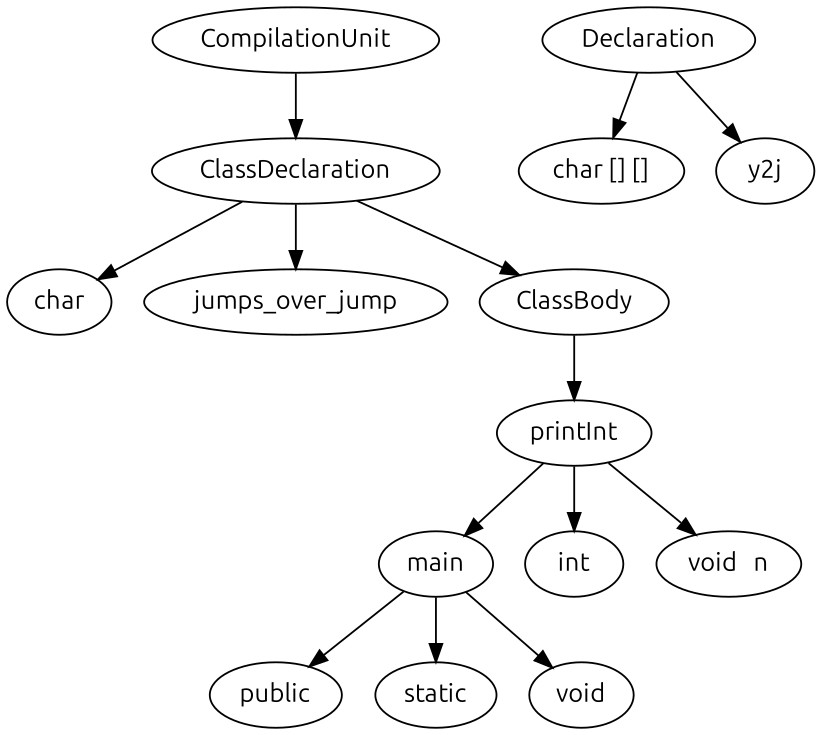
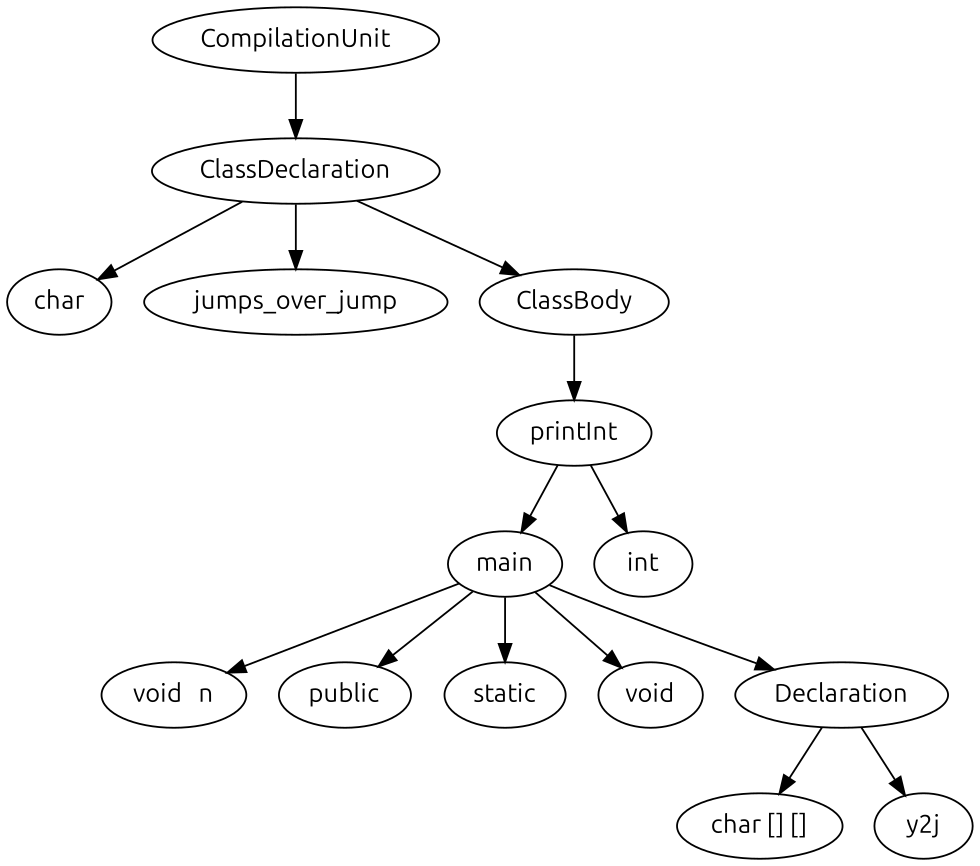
edge "printInt" -> "void   n": now "main" -> "void   n"
edge "main" -> "Declaration": added
